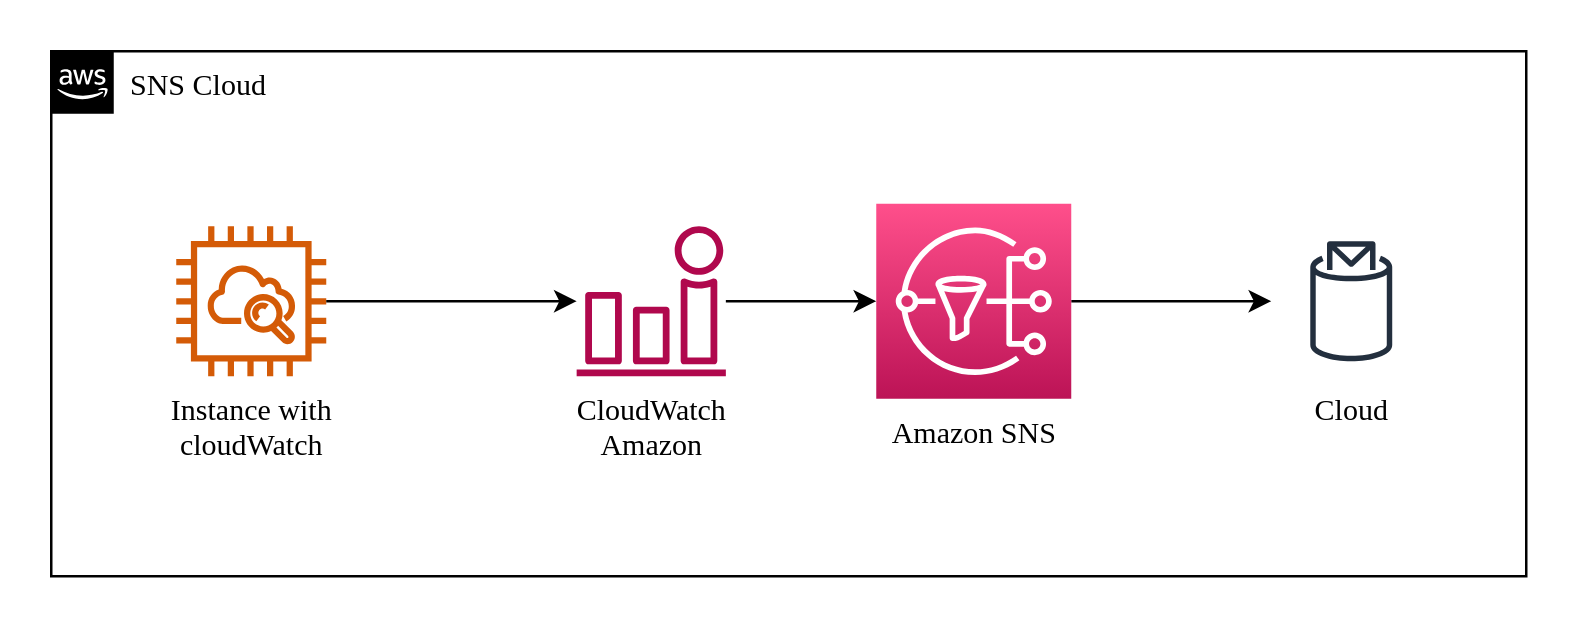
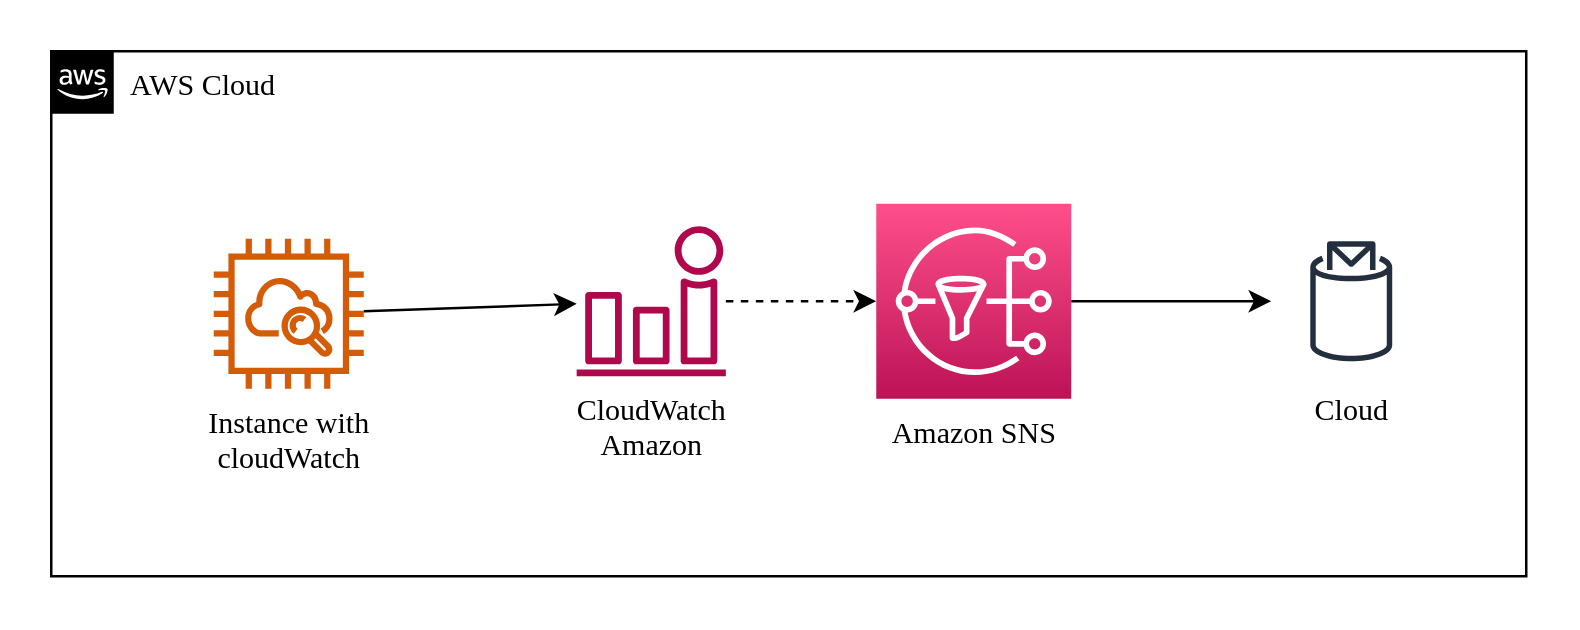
node "SNS Cloud": label "SNS Cloud" -> "AWS Cloud"
node "Instance with cloudWatch": moved (251, 301) -> (289, 314)
edge "CloudWatch Amazon" -> "Amazon SNS": style solid -> dashed
